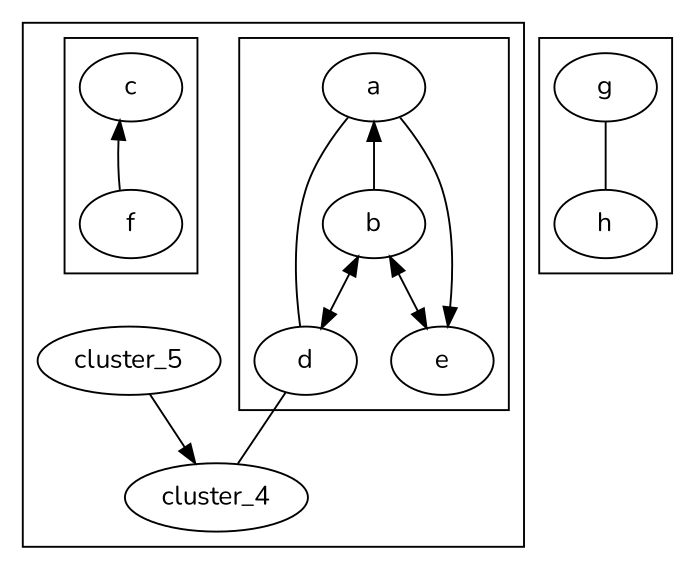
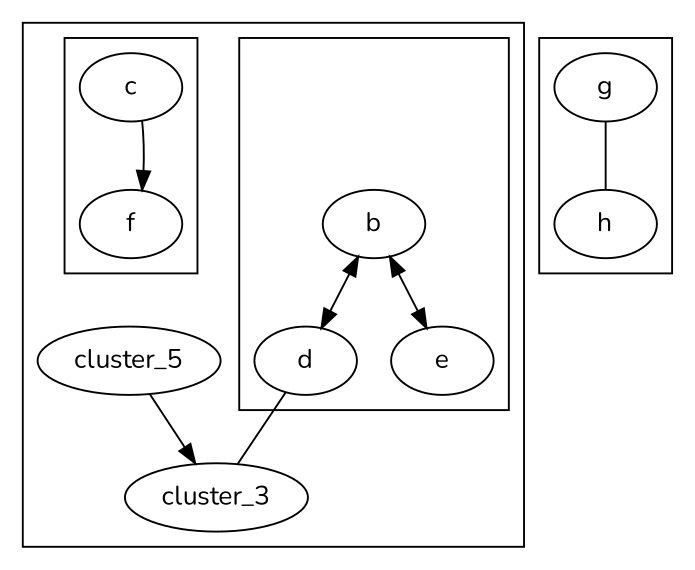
node "a": removed
edge "f" -> "c": reversed
node "cluster_4": label "cluster_4" -> "cluster_3"
